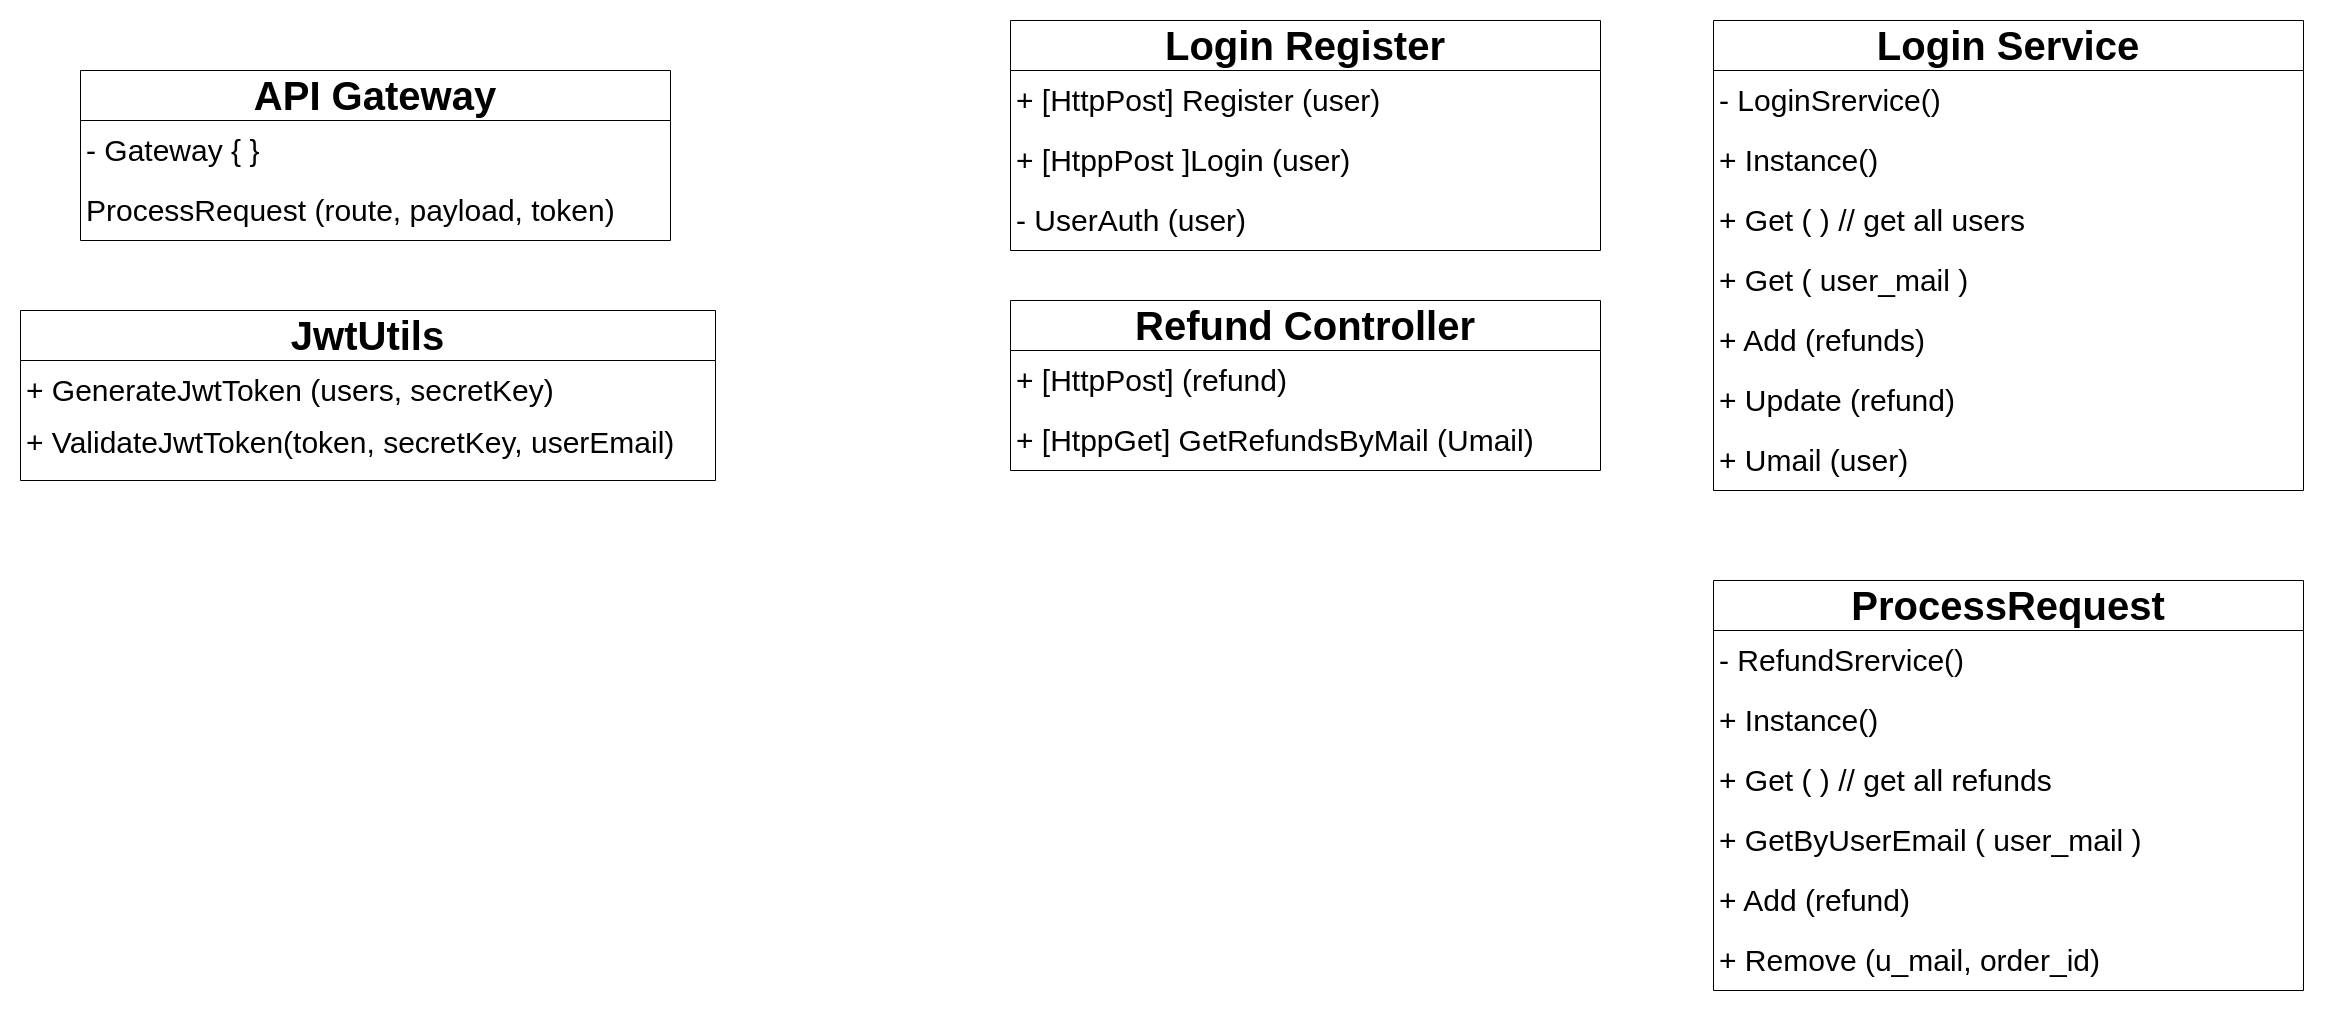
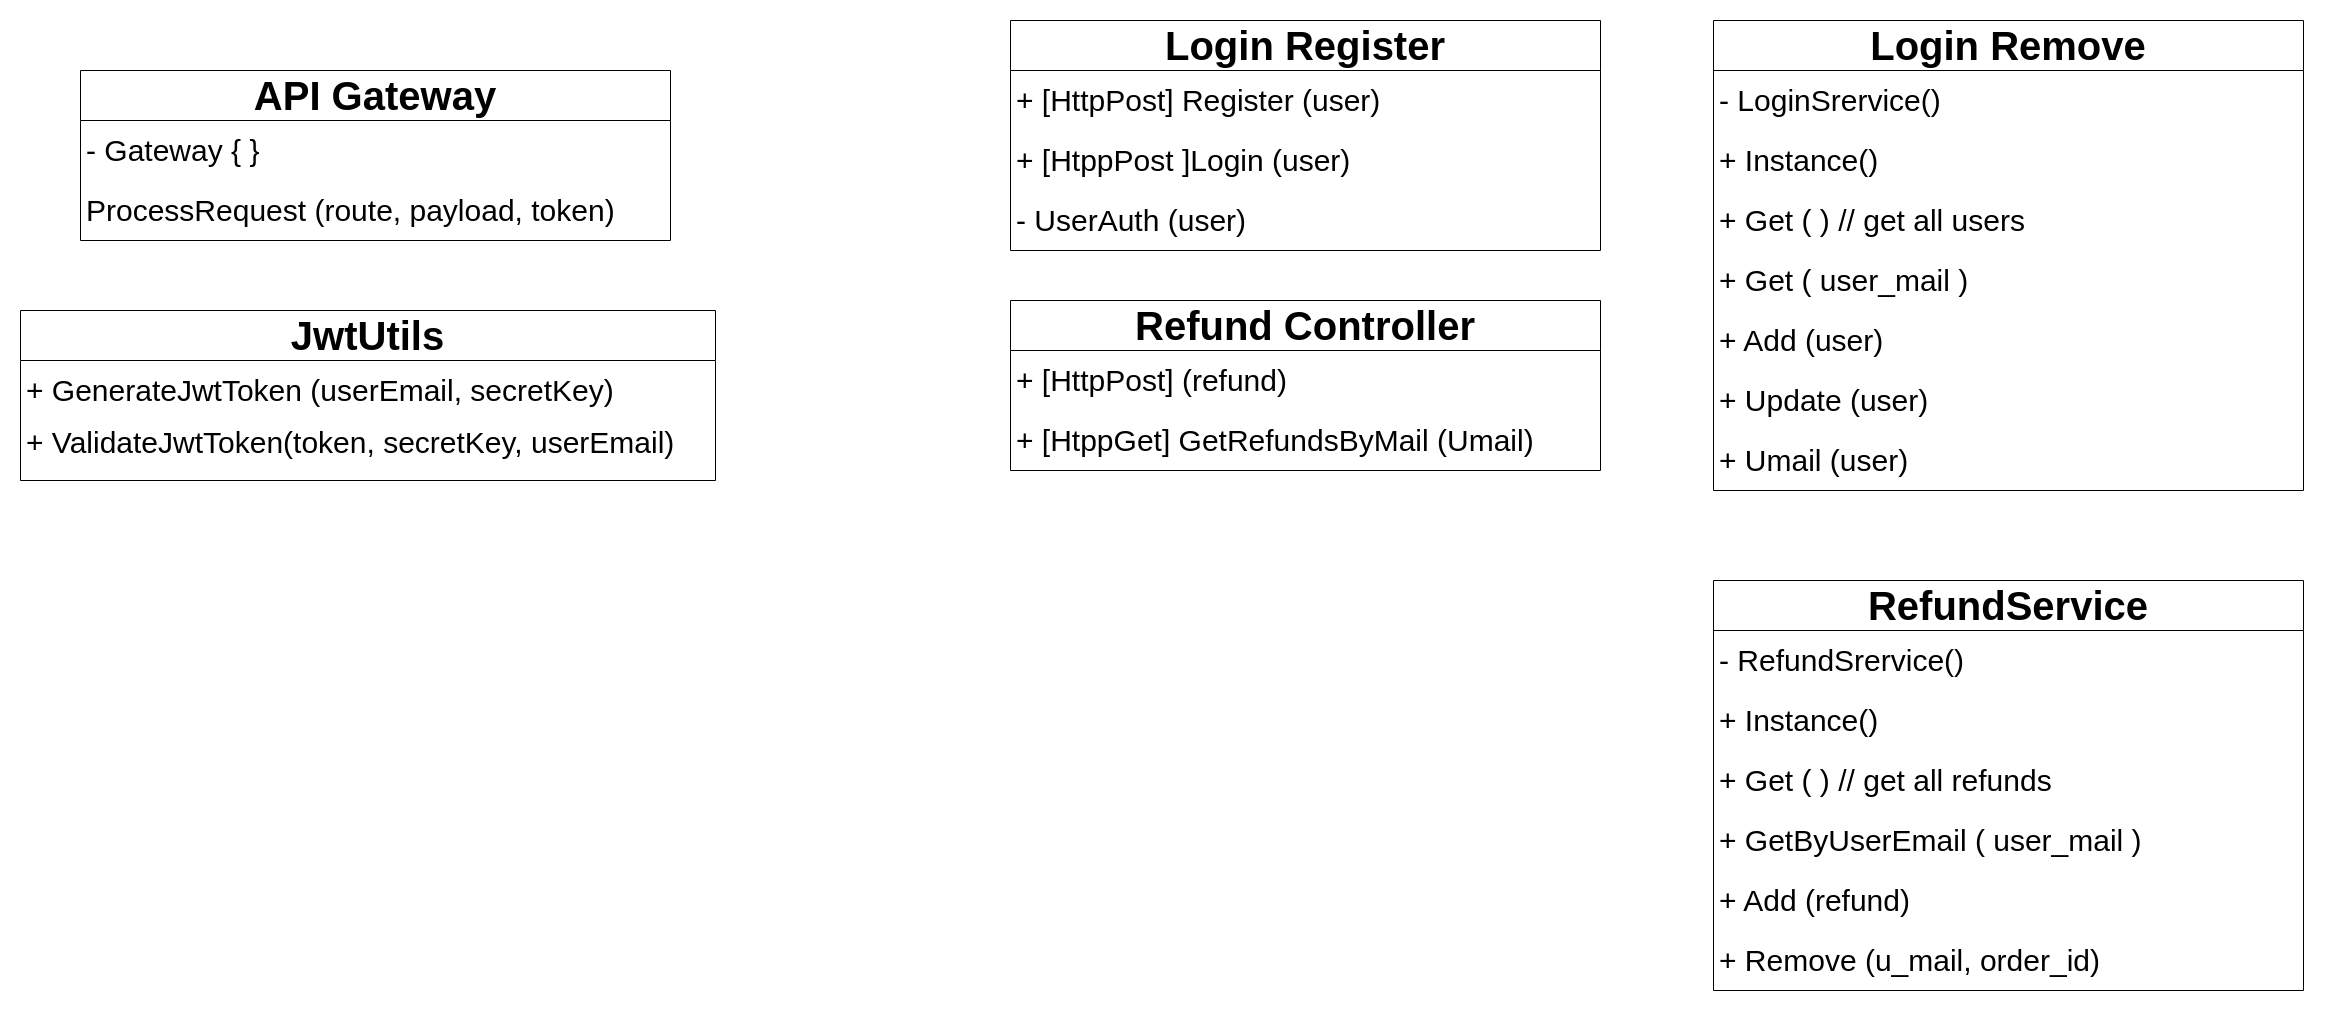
node "Login Service": label "Login Service" -> "Login Remove"
node "+ Add (refunds)": label "+ Add (refunds)" -> "+ Add (user)"
node "+ GenerateJwtToken (users, secretKey)": label "+ GenerateJwtToken (users, secretKey)" -> "+ GenerateJwtToken (userEmail, secretKey)"
node "+ Update (refund)": label "+ Update (refund)" -> "+ Update (user)"
node "ProcessRequest": label "ProcessRequest" -> "RefundService"
